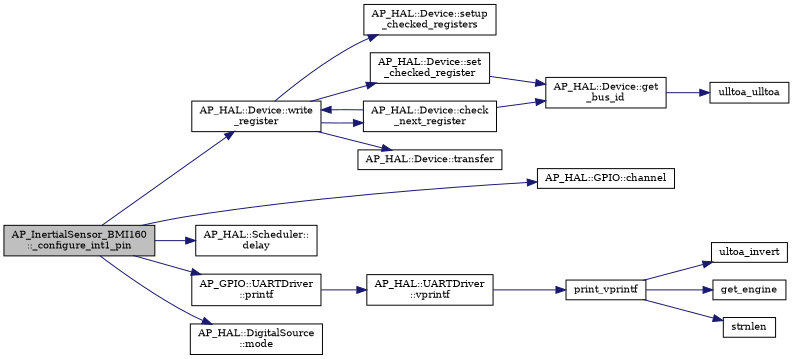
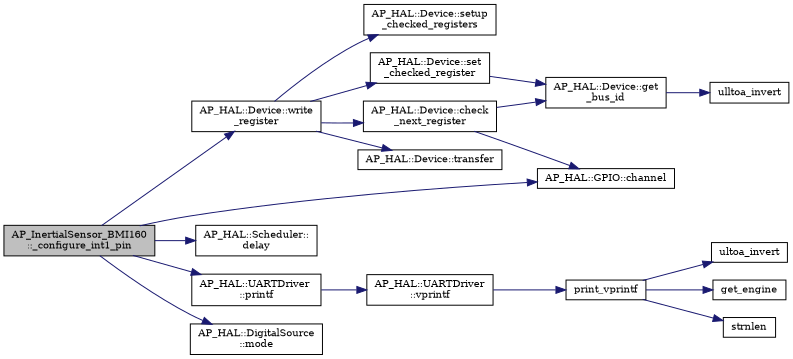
node "ulltoa_ulltoa": label "ulltoa_ulltoa" -> "ulltoa_invert"
edge "AP_HAL::Device::check _next_register" -> "AP_HAL::Device::write _register": now "AP_HAL::Device::check _next_register" -> "AP_HAL::GPIO::channel"
node "AP_GPIO::UARTDriver ::printf": label "AP_GPIO::UARTDriver ::printf" -> "AP_HAL::UARTDriver ::printf"
